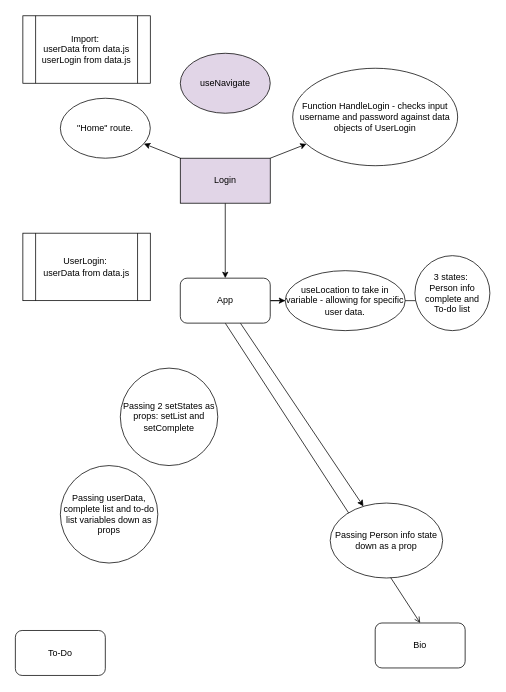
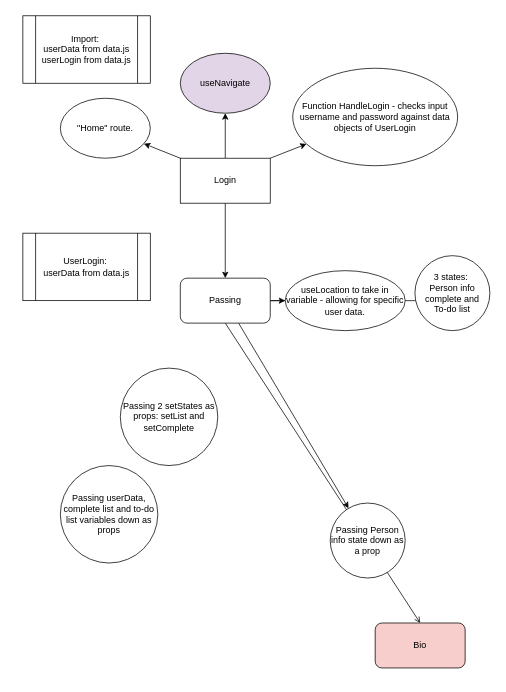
edge "Login" -> "useNavigate": added
node "Login": fillcolor #e1d5e7 -> #ffffff
node "App": label "App" -> "Passing"
node "Passing Person info state down as a prop": size 113x75 -> 75x75
node "Bio": fillcolor #ffffff -> #f8cecc
node "To-Do": removed
